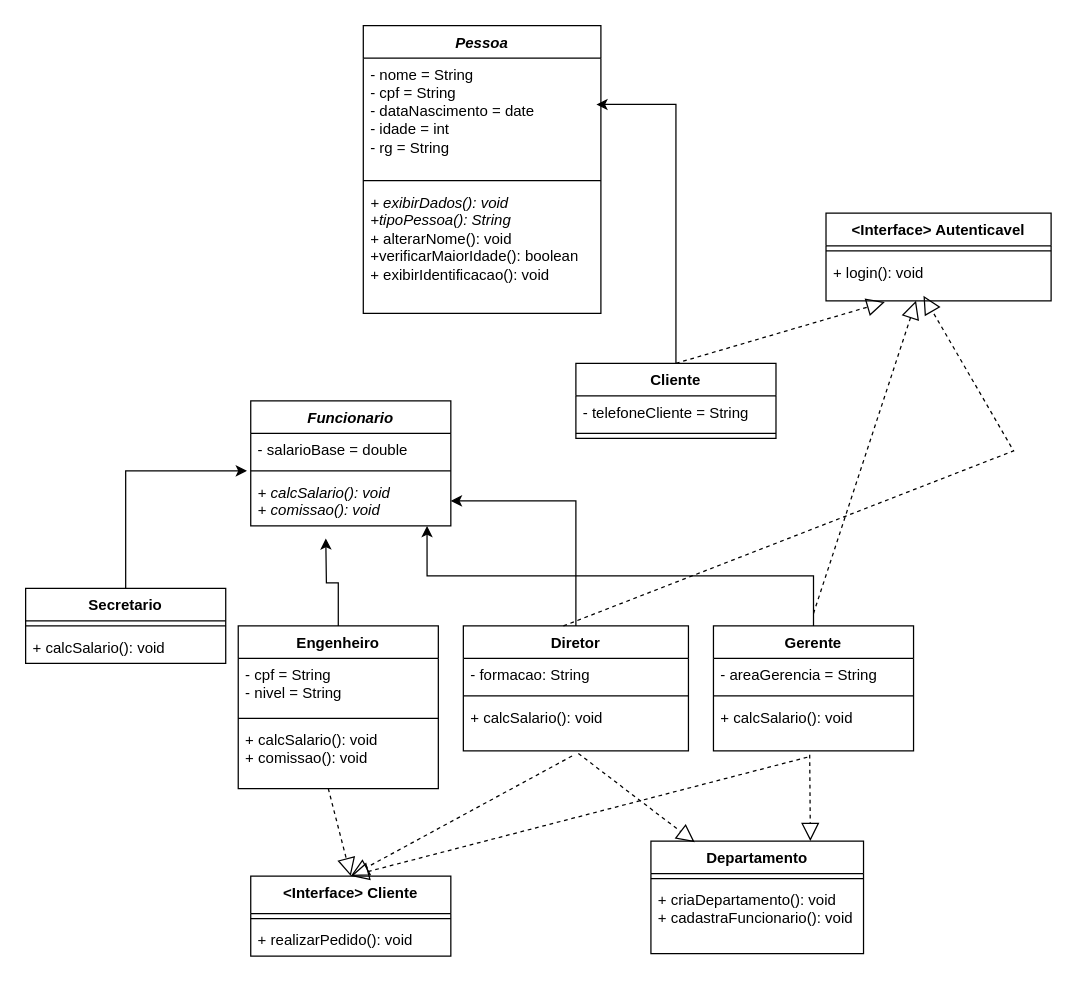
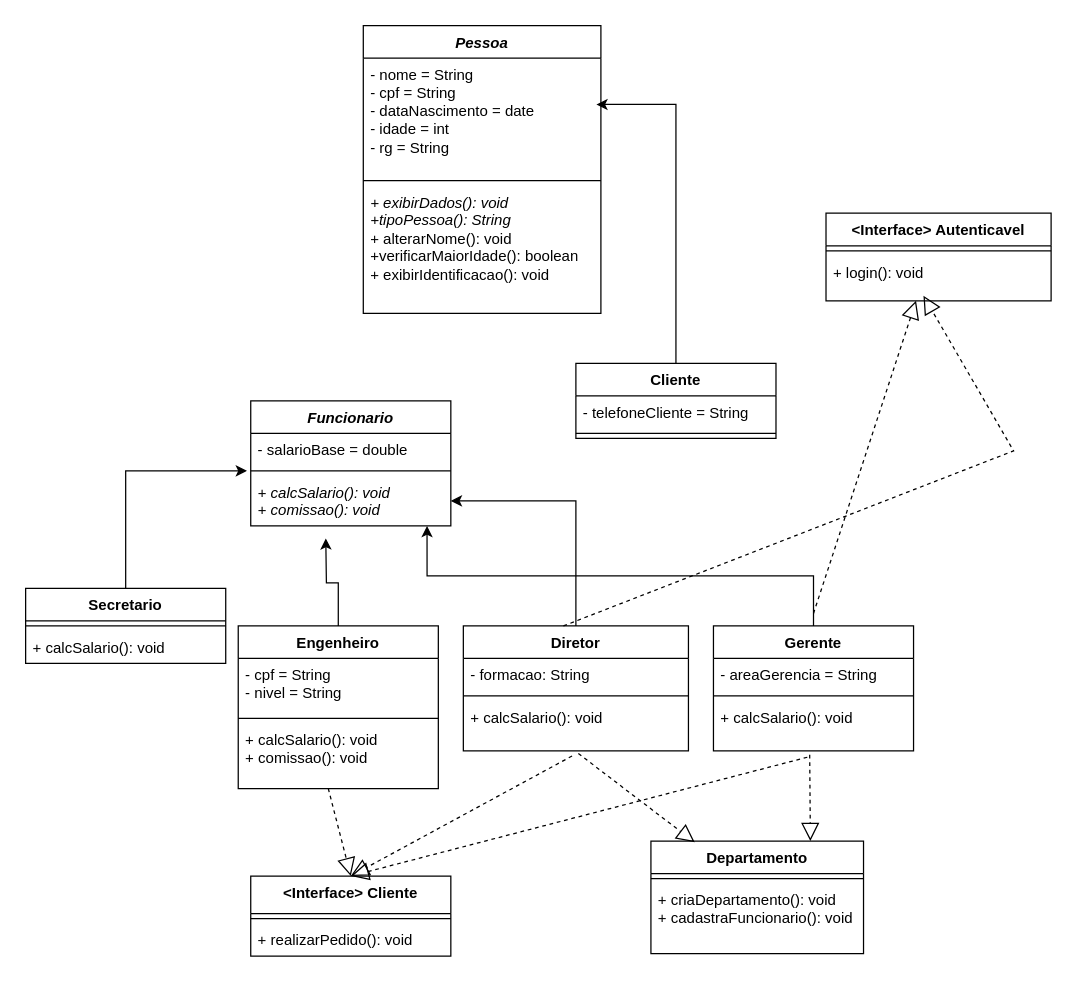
edge "Cliente" -> "+ login(): void": removed
